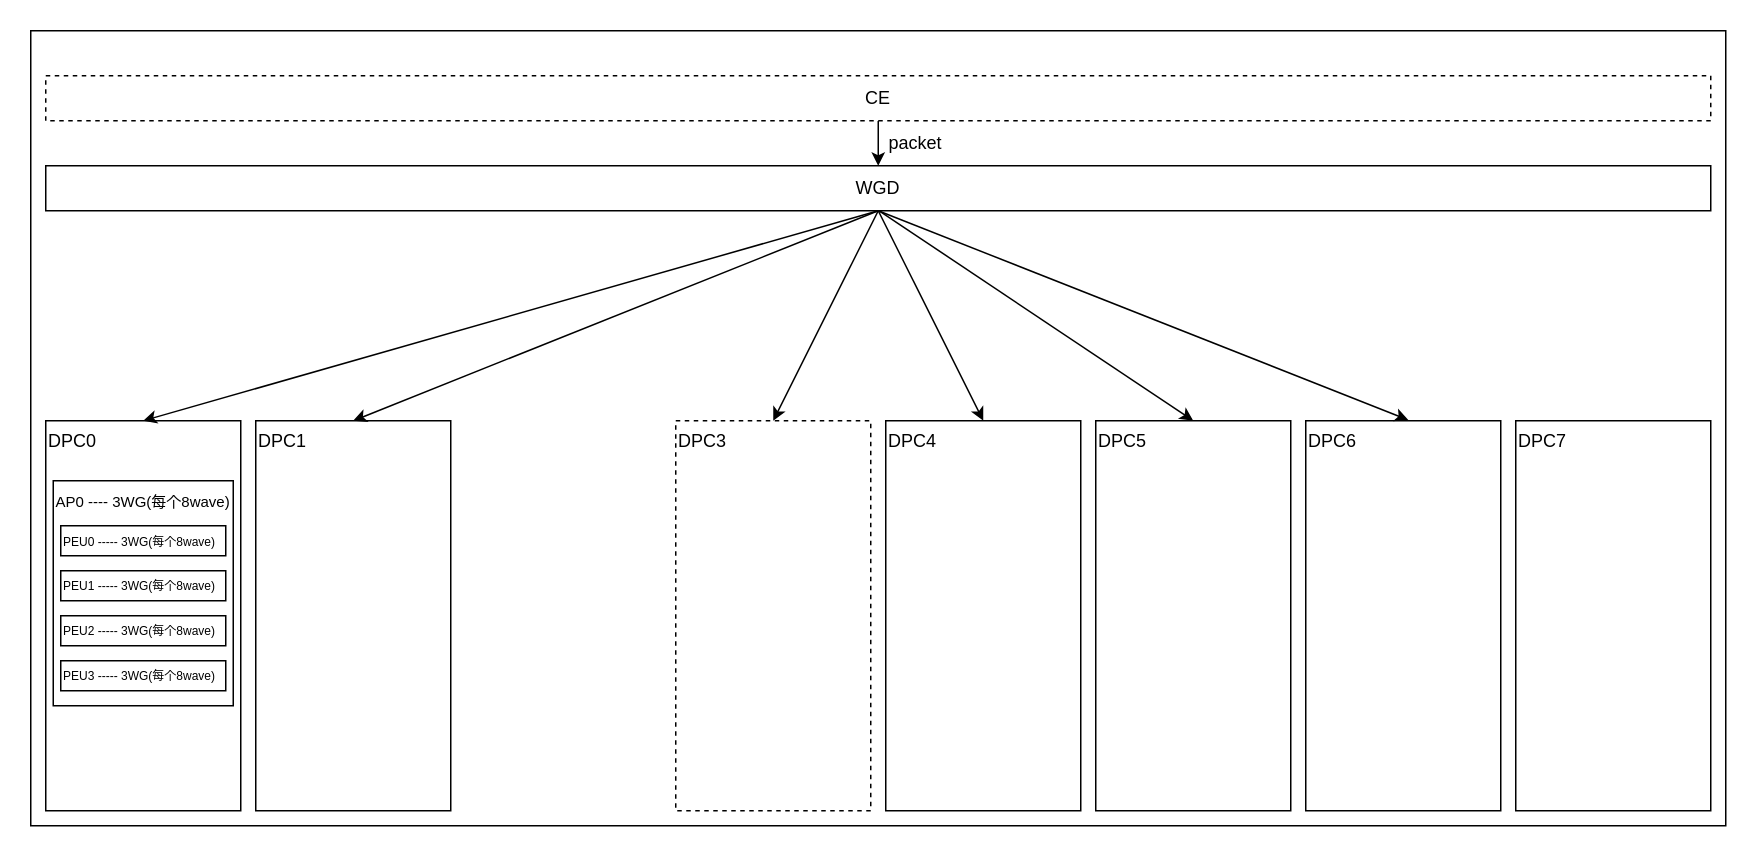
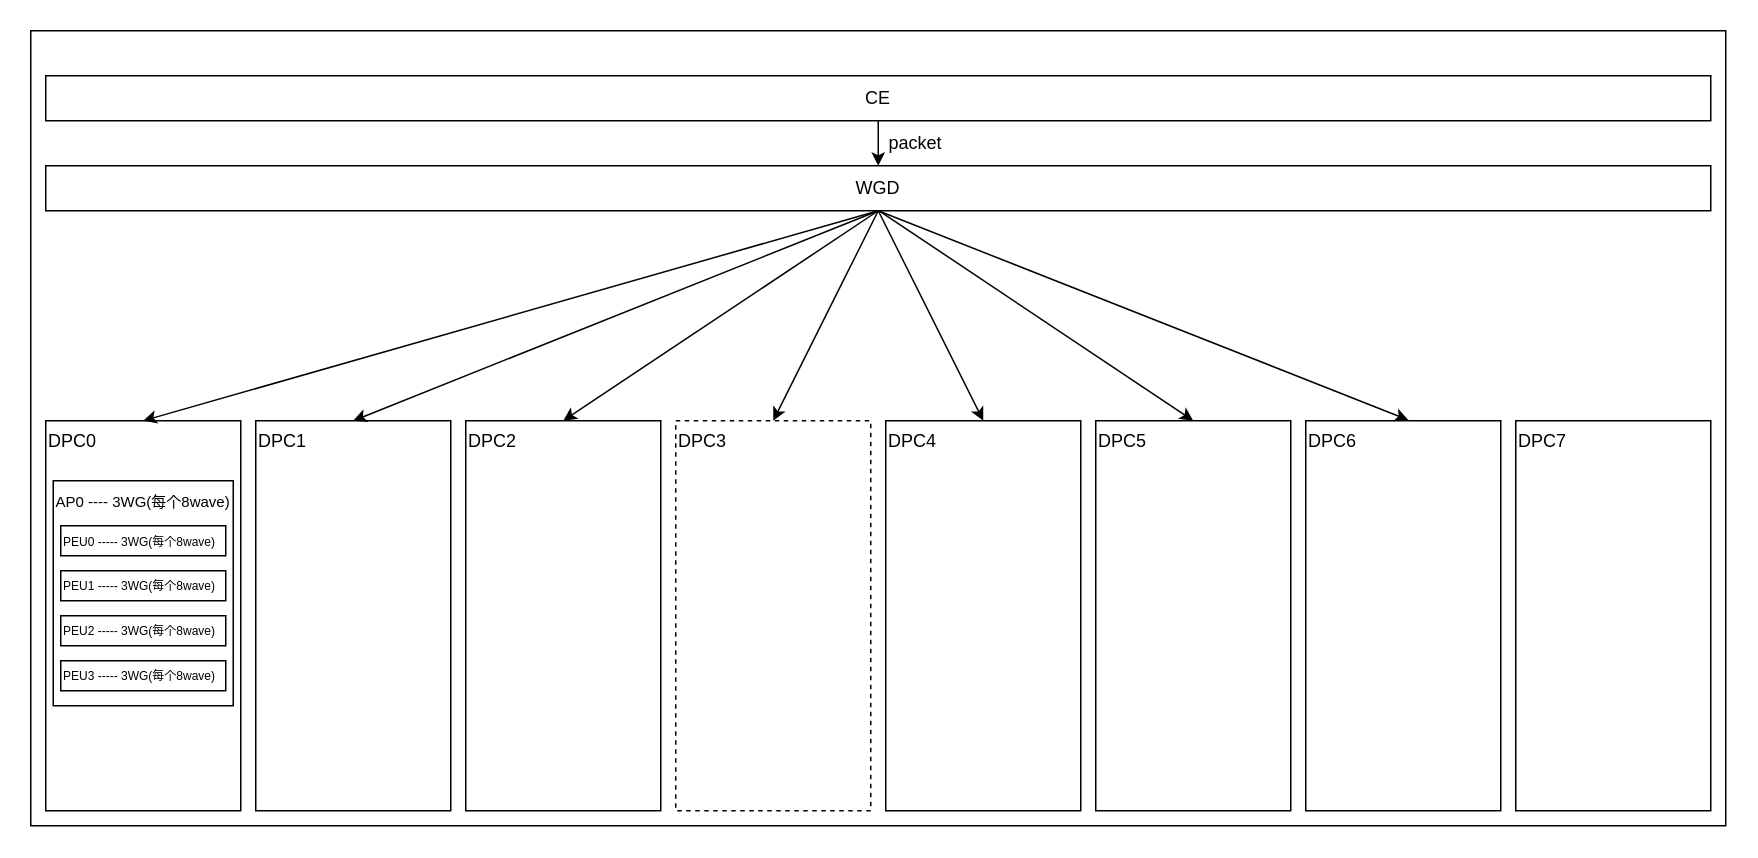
node "CE": style dashed -> solid
edge "WGD" -> "DPC2": added
node "DPC2": added
